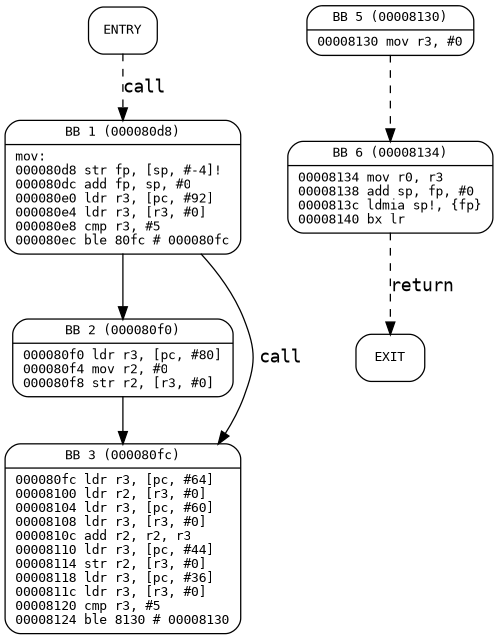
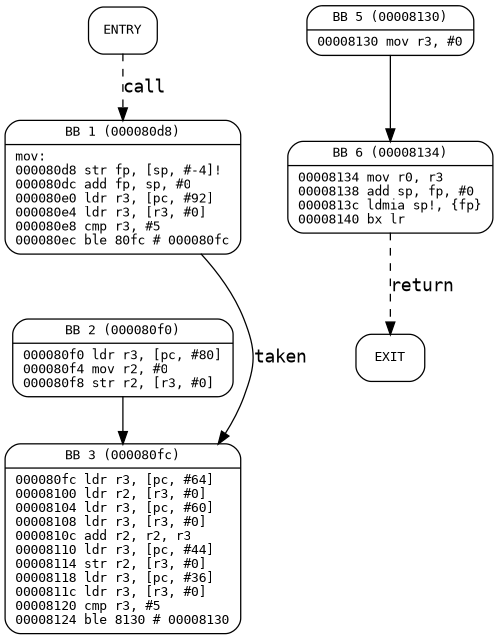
edge "BB 5 (00008130)" -> "BB 6 (00008134)": style dashed -> solid
edge "BB 1 (000080d8)" -> "BB 2 (000080f0)": removed
edge "BB 1 (000080d8)" -> "BB 3 (000080fc)": label "call" -> "taken"
